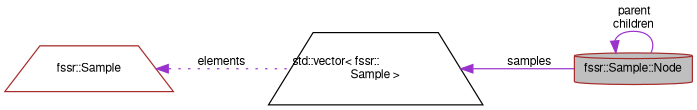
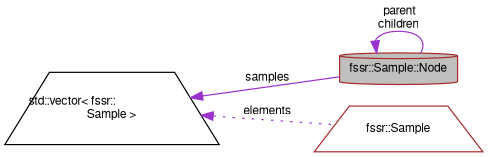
edge "std::vector< fssr:: Sample >" -> "fssr::Sample": reversed
